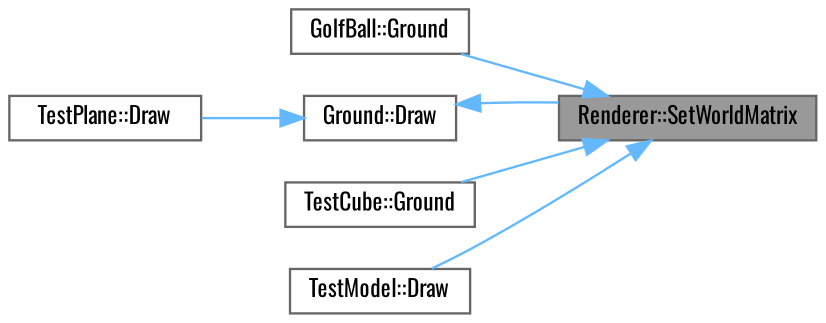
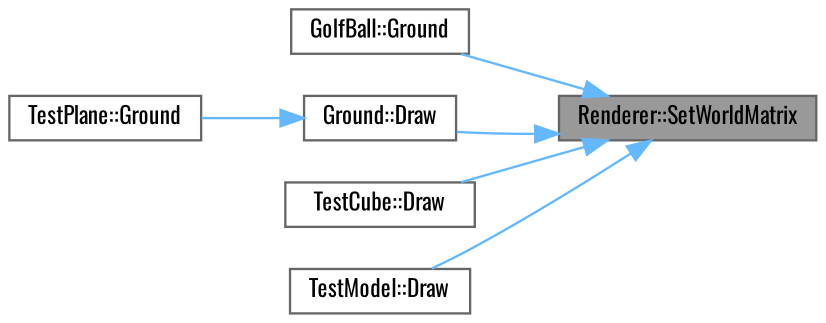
edge "Renderer::SetWorldMatrix" -> "Ground::Draw": reversed
node "TestPlane::Draw": label "TestPlane::Draw" -> "TestPlane::Ground"
node "TestCube::Ground": label "TestCube::Ground" -> "TestCube::Draw"
